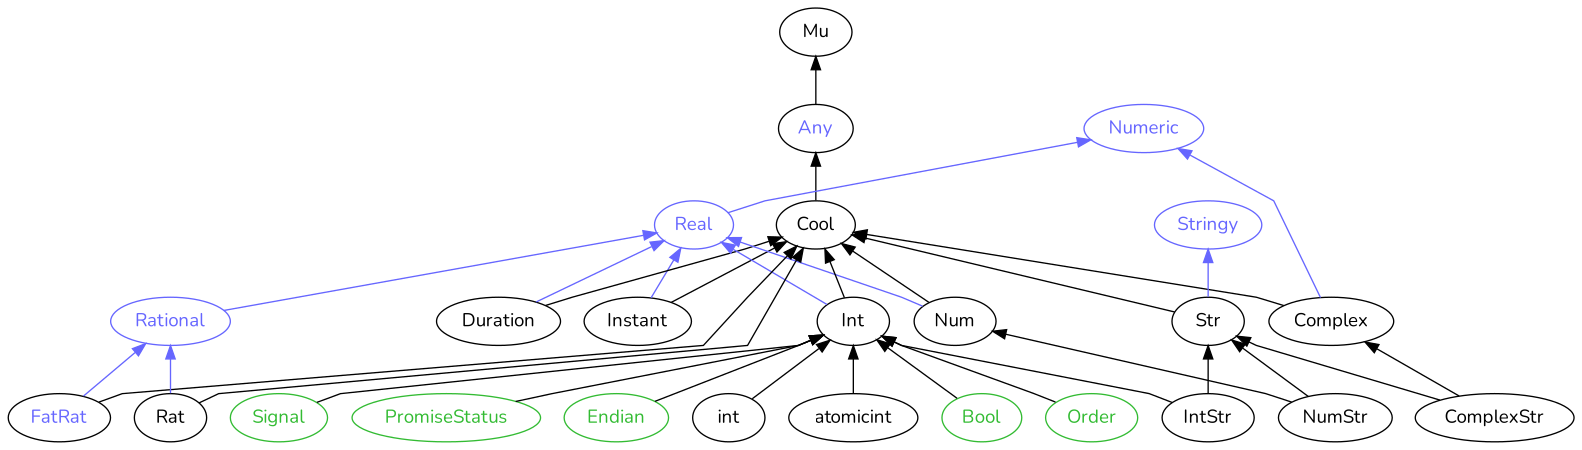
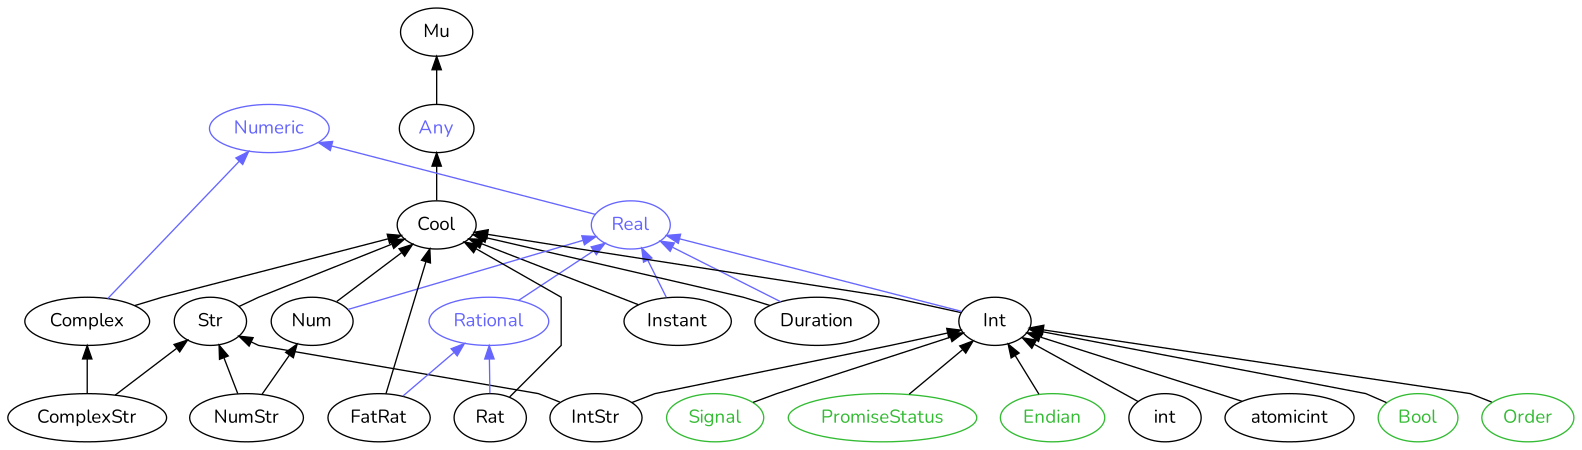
node "Stringy": removed
node "FatRat": fontcolor #6666ff -> #000000
